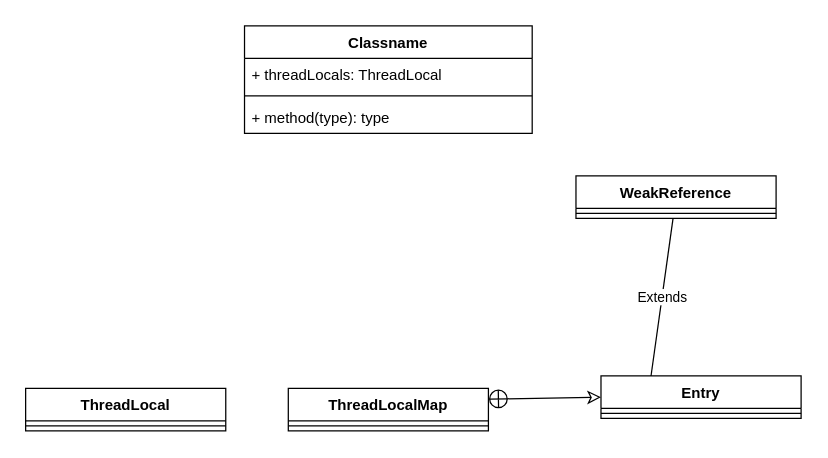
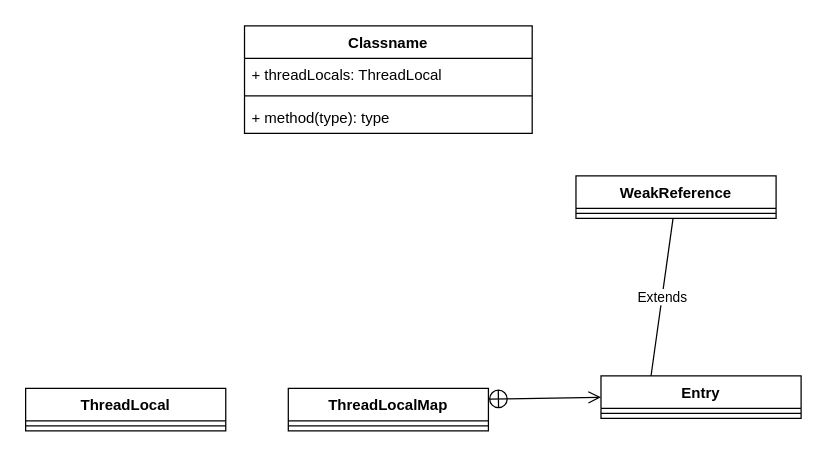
edge "Entry" -- "ThreadLocalMap": arrowhead classic -> open
